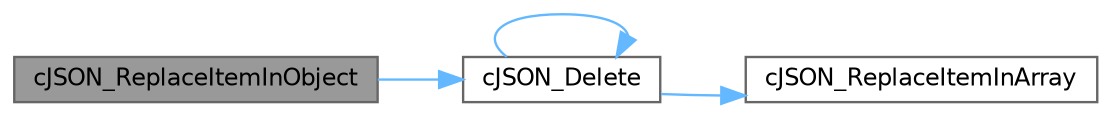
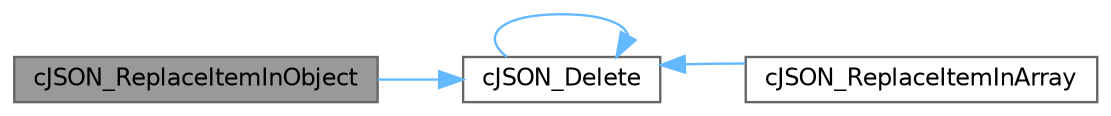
edge "cJSON_Delete" -> "cJSON_ReplaceItemInArray": reversed
